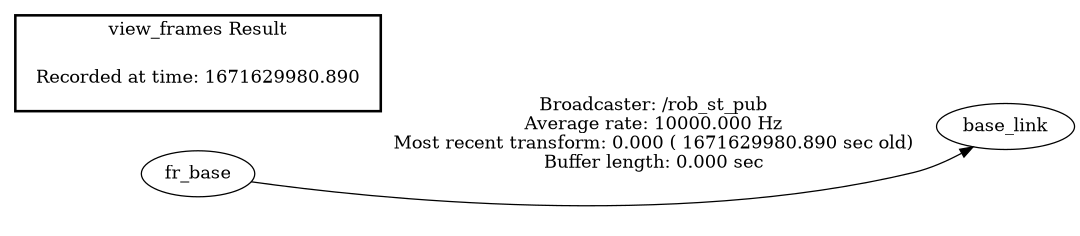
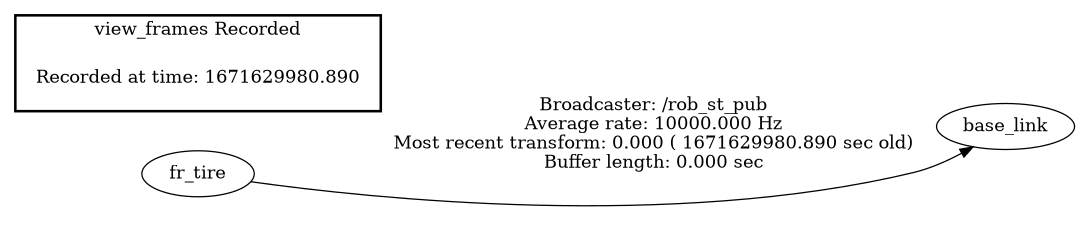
cluster "view_frames Result": label "view_frames Result" -> "view_frames Recorded"
node "fr_base": label "fr_base" -> "fr_tire"
